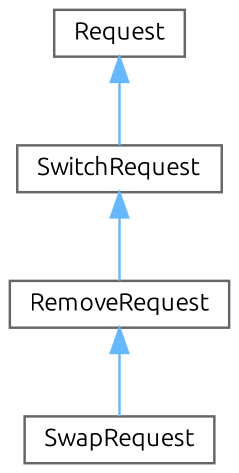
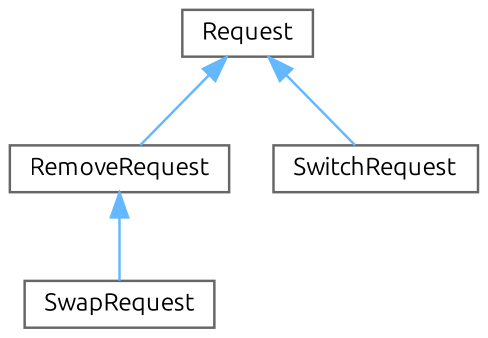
edge "RemoveRequest" -> "SwitchRequest": now "RemoveRequest" -> "Request"
